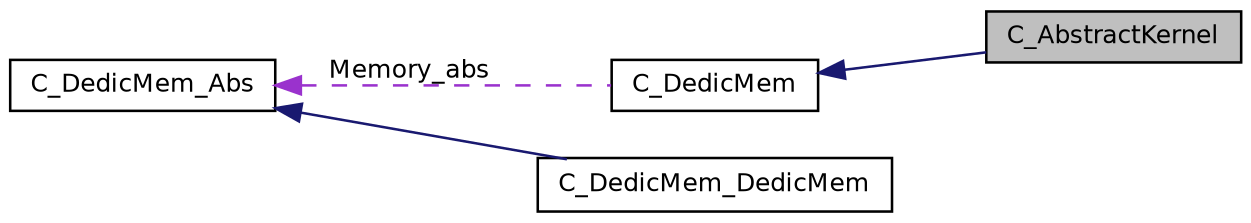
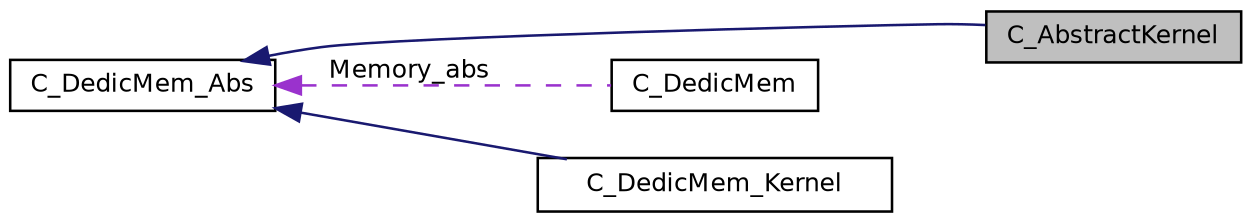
edge "C_AbstractKernel" -> "C_DedicMem": now "C_AbstractKernel" -> "C_DedicMem_Abs"
node "C_DedicMem_DedicMem": label "C_DedicMem_DedicMem" -> "C_DedicMem_Kernel"
